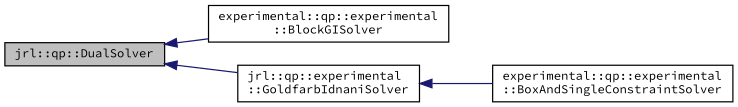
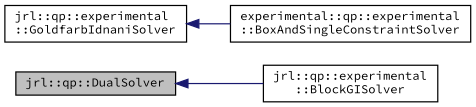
node "experimental::qp::experimental ::BlockGISolver": label "experimental::qp::experimental ::BlockGISolver" -> "jrl::qp::experimental ::BlockGISolver"
edge "jrl::qp::experimental ::GoldfarbIdnaniSolver" -> "jrl::qp::DualSolver": removed
